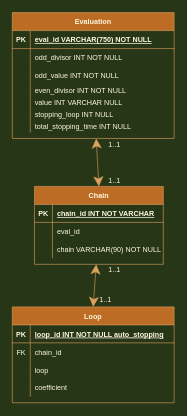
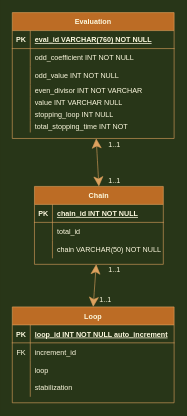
node "eval_id VARCHAR(750) NOT NULL": label "eval_id VARCHAR(750) NOT NULL" -> "eval_id VARCHAR(760) NOT NULL"
node "odd_divisor INT NOT NULL": label "odd_divisor INT NOT NULL" -> "odd_coefficient INT NOT NULL"
node "even_divisor INT NOT NULL": label "even_divisor INT NOT NULL" -> "even_divisor INT NOT VARCHAR"
node "total_stopping_time INT NULL": label "total_stopping_time INT NULL" -> "total_stopping_time INT NOT"
node "chain_id INT NOT VARCHAR": label "chain_id INT NOT VARCHAR" -> "chain_id INT NOT NULL"
node "eval_id": label "eval_id" -> "total_id"
node "chain VARCHAR(90) NOT NULL": label "chain VARCHAR(90) NOT NULL" -> "chain VARCHAR(50) NOT NULL"
node "loop_id INT NOT NULL auto_stopping": label "loop_id INT NOT NULL auto_stopping" -> "loop_id INT NOT NULL auto_increment"
node "chain_id": label "chain_id" -> "increment_id"
node "coefficient": label "coefficient" -> "stabilization"
